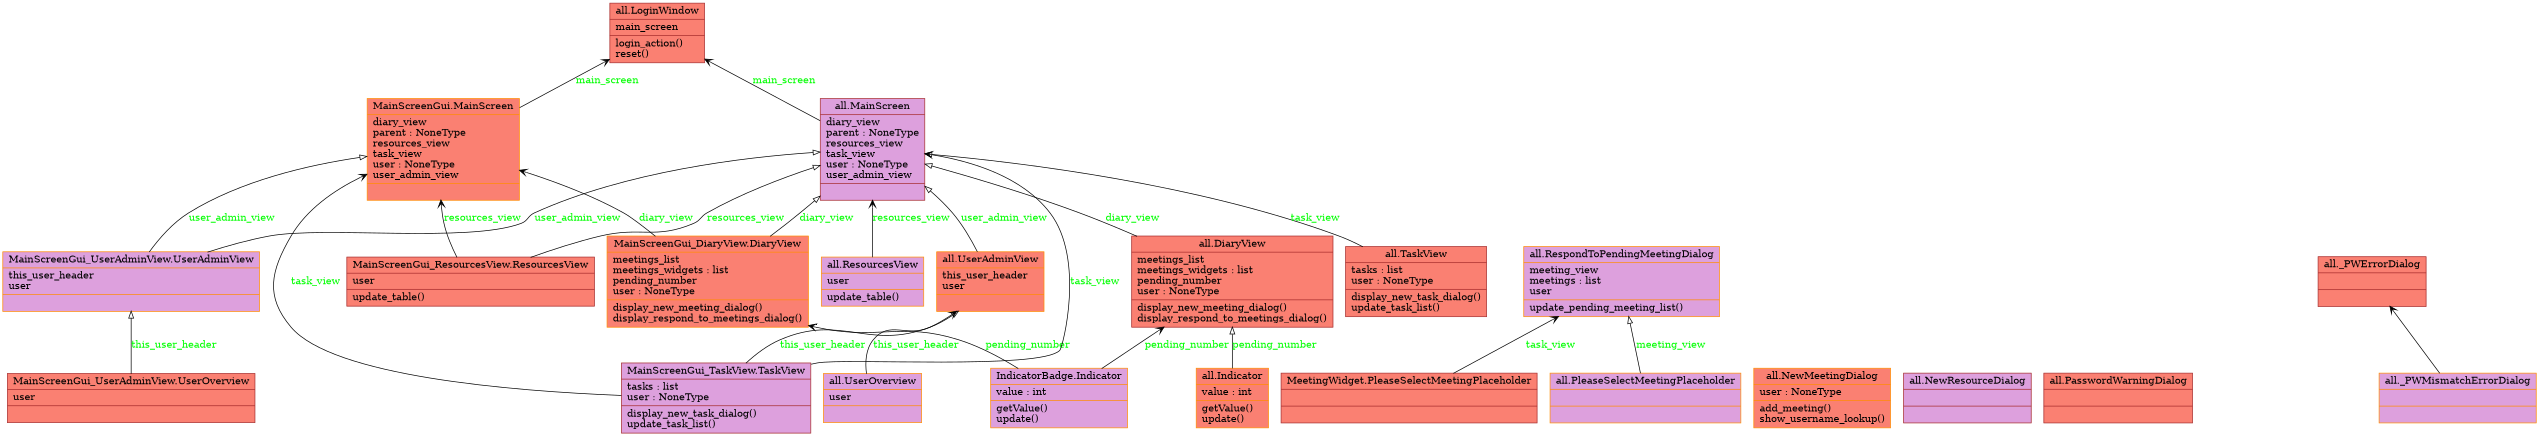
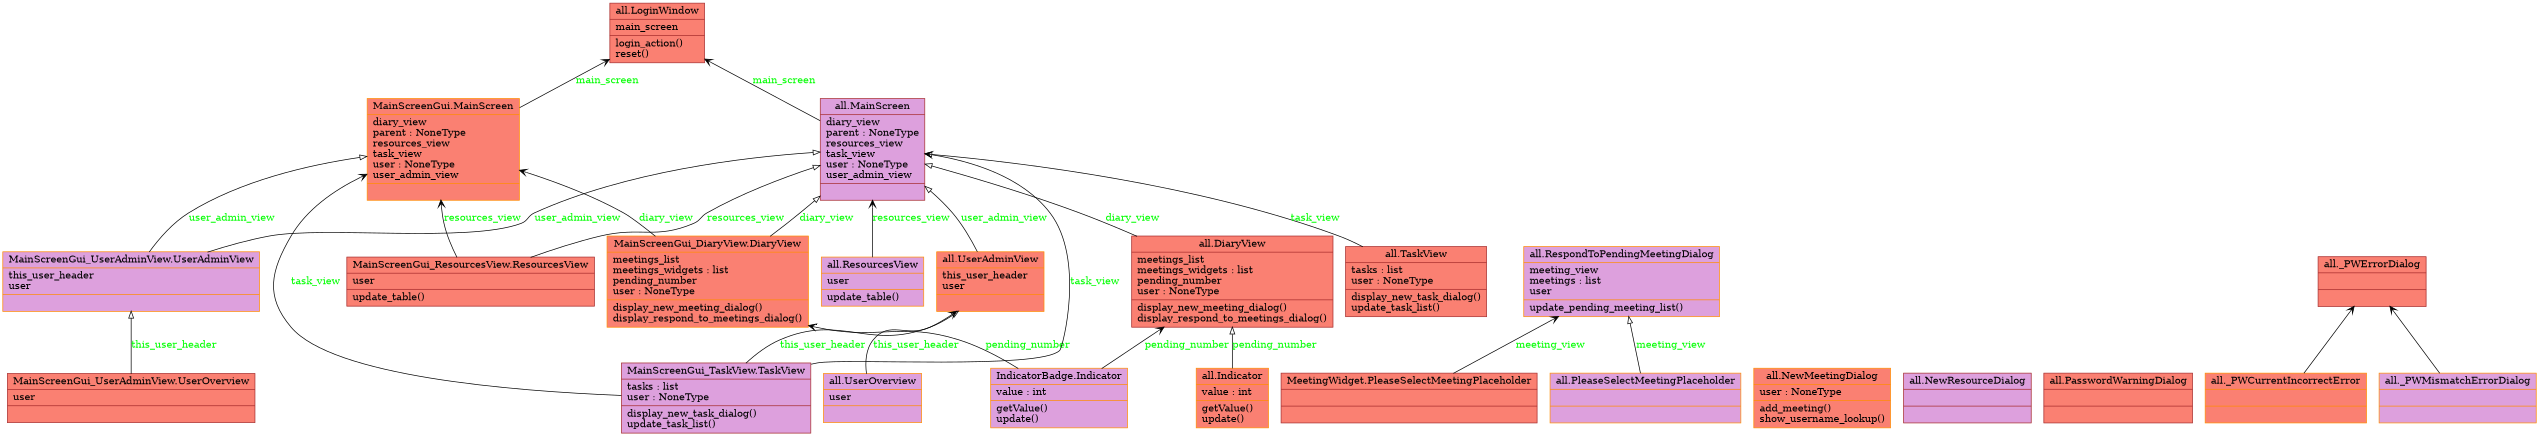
edge "MeetingWidget.PleaseSelectMeetingPlaceholder" -> "all.RespondToPendingMeetingDialog": label "task_view" -> "meeting_view"
node "all._PWCurrentIncorrectError": added
